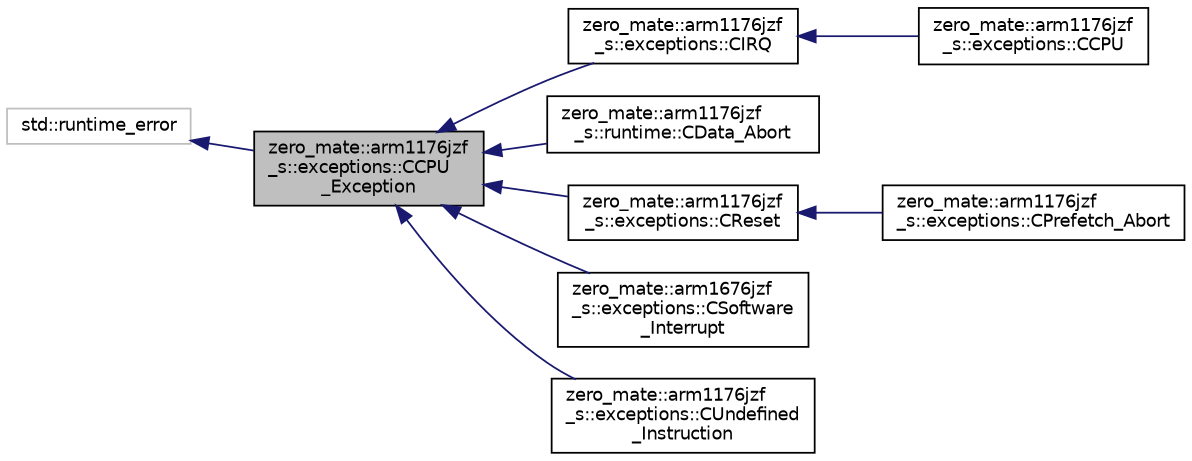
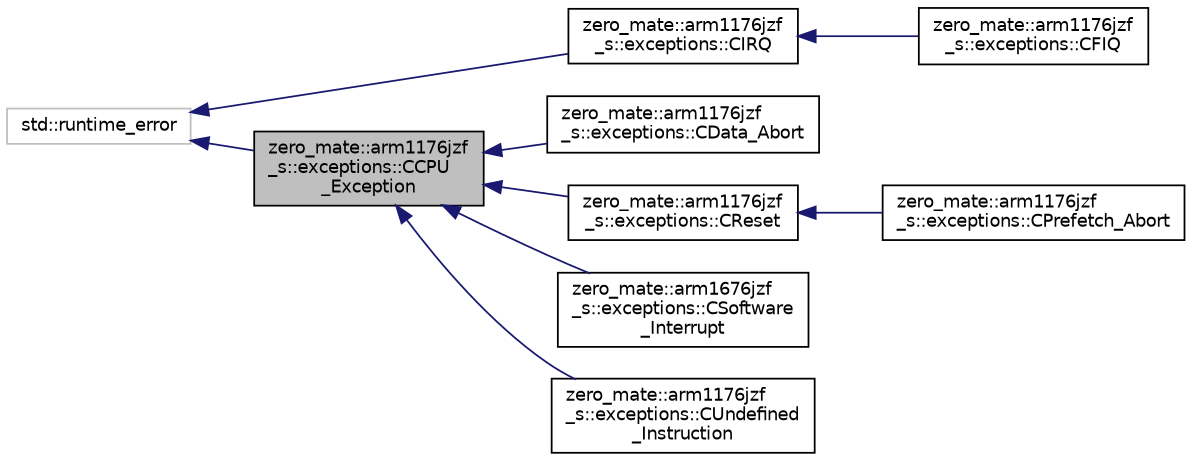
node "zero_mate::arm1176jzf _s::exceptions::CCPU": label "zero_mate::arm1176jzf _s::exceptions::CCPU" -> "zero_mate::arm1176jzf _s::exceptions::CFIQ"
edge "zero_mate::arm1176jzf _s::exceptions::CIRQ" -> "zero_mate::arm1176jzf _s::exceptions::CCPU _Exception": now "zero_mate::arm1176jzf _s::exceptions::CIRQ" -> "std::runtime_error"
node "zero_mate::arm1176jzf _s::runtime::CData_Abort": label "zero_mate::arm1176jzf _s::runtime::CData_Abort" -> "zero_mate::arm1176jzf _s::exceptions::CData_Abort"
